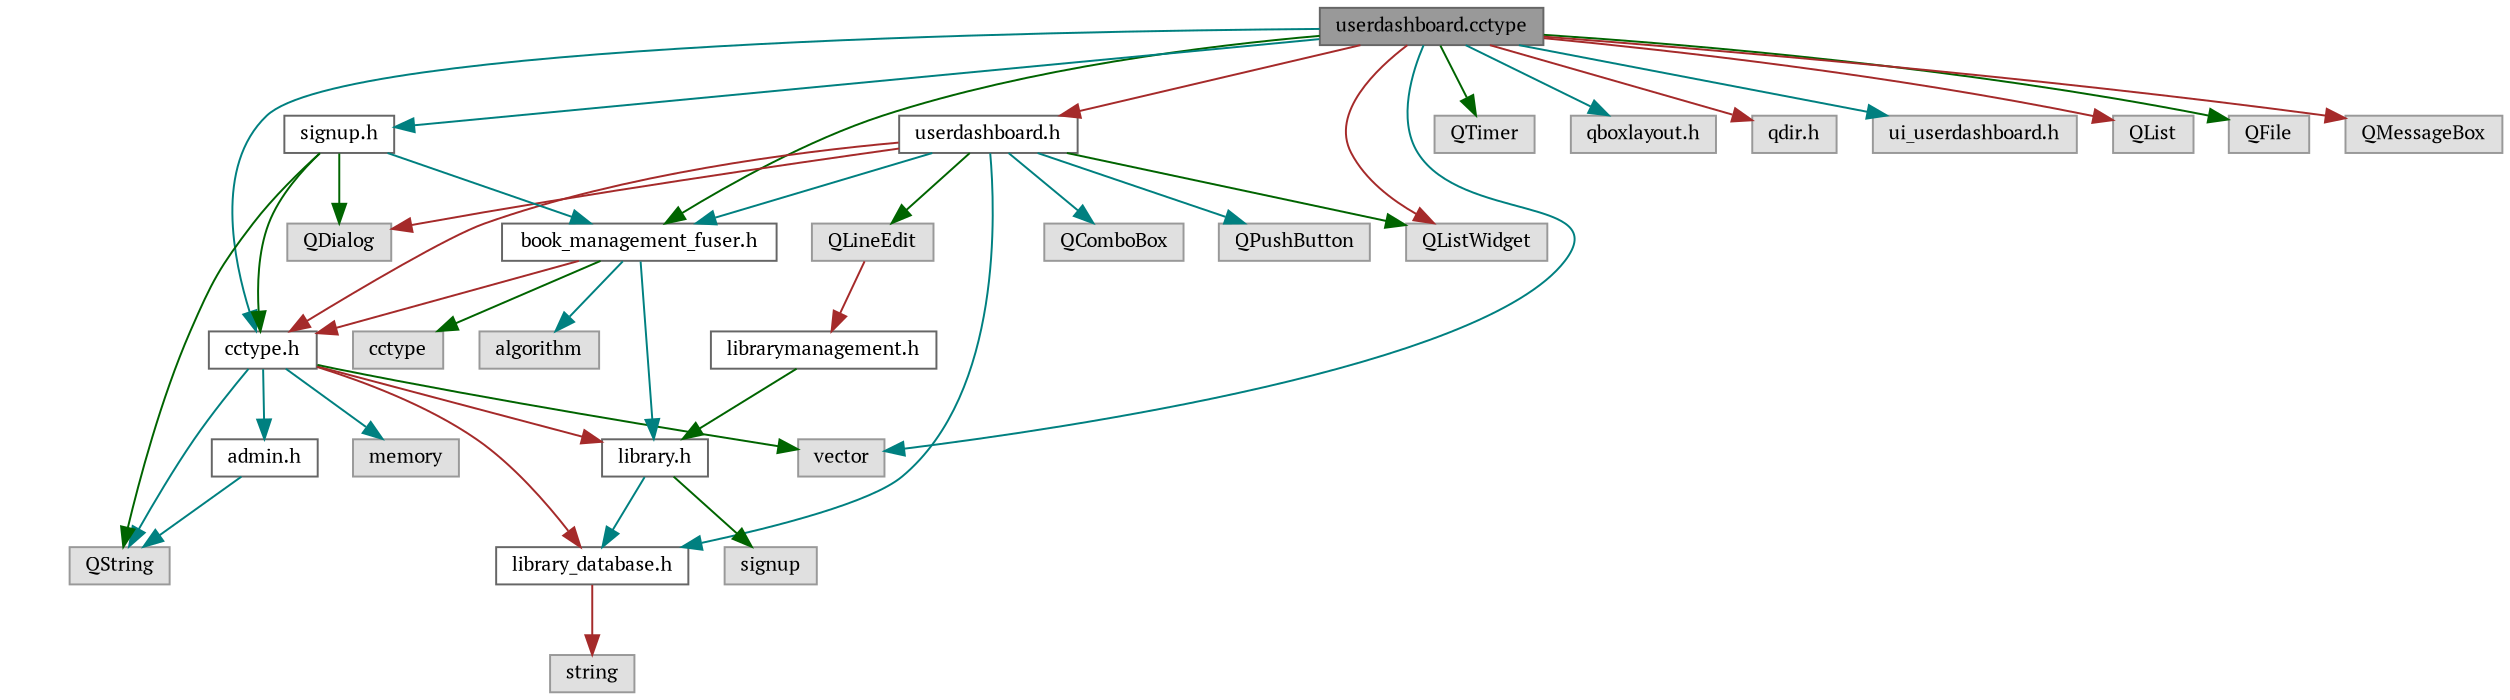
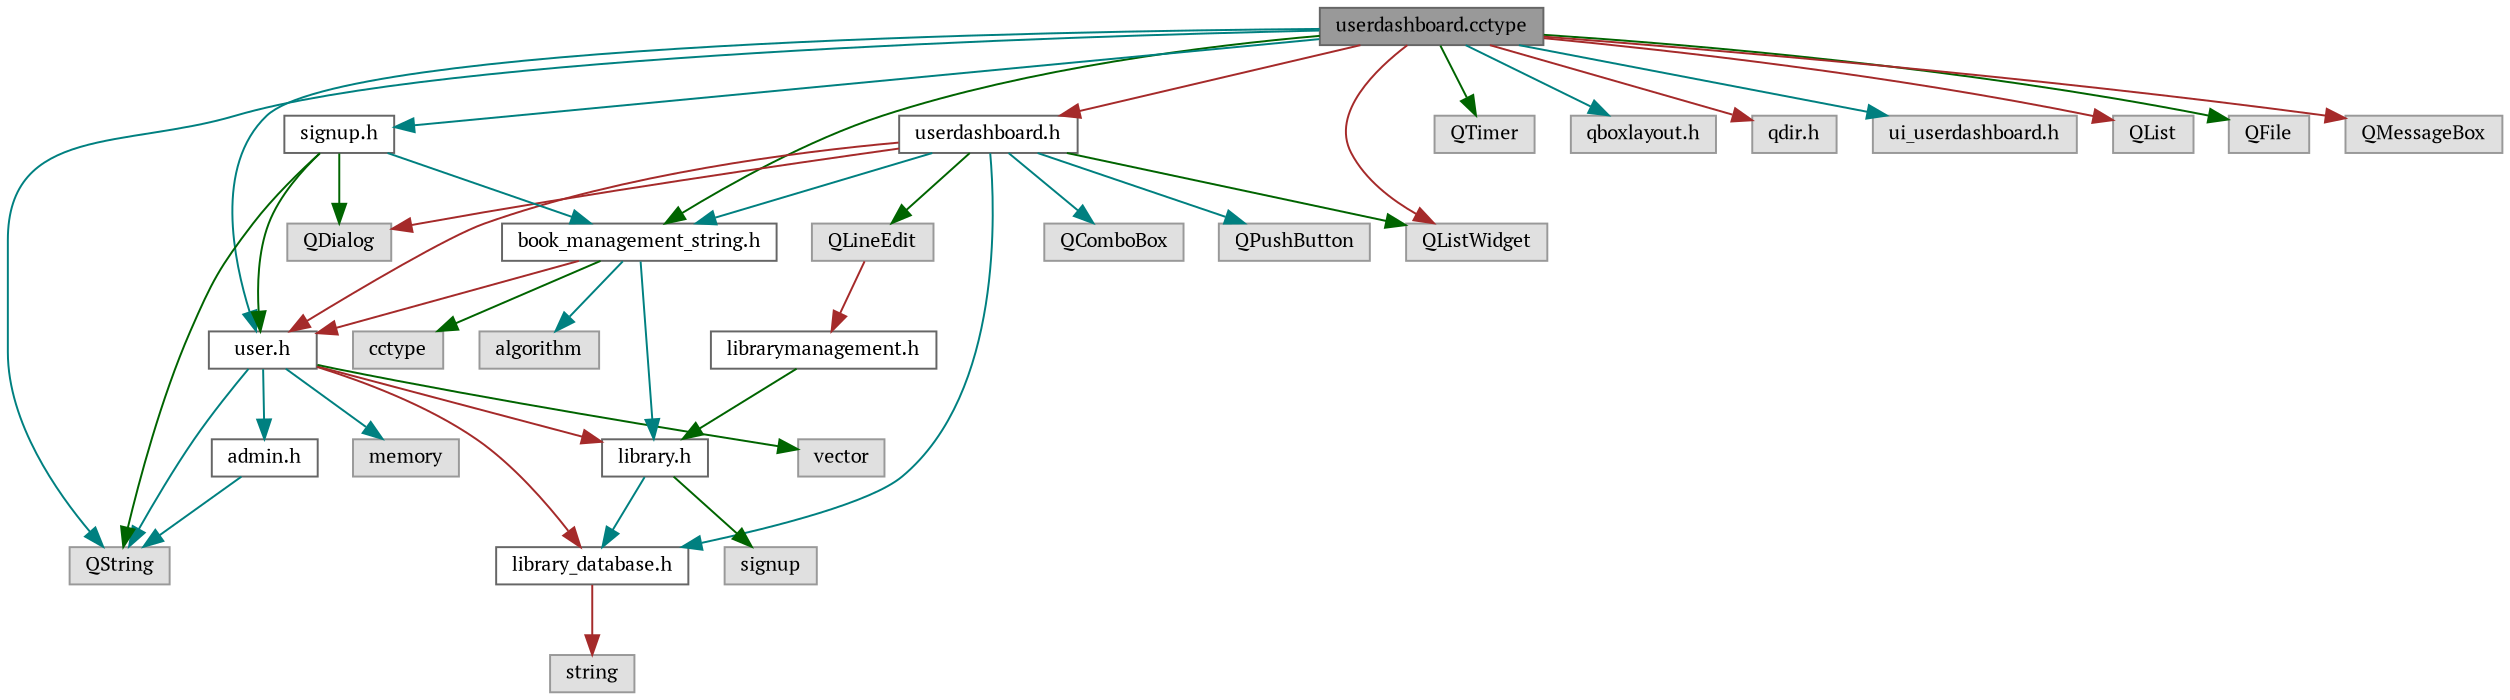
node "book_management_fuser.h": label "book_management_fuser.h" -> "book_management_string.h"
edge "userdashboard.cctype" -> "vector": now "userdashboard.cctype" -> "QString"
node "cctype.h": label "cctype.h" -> "user.h"
